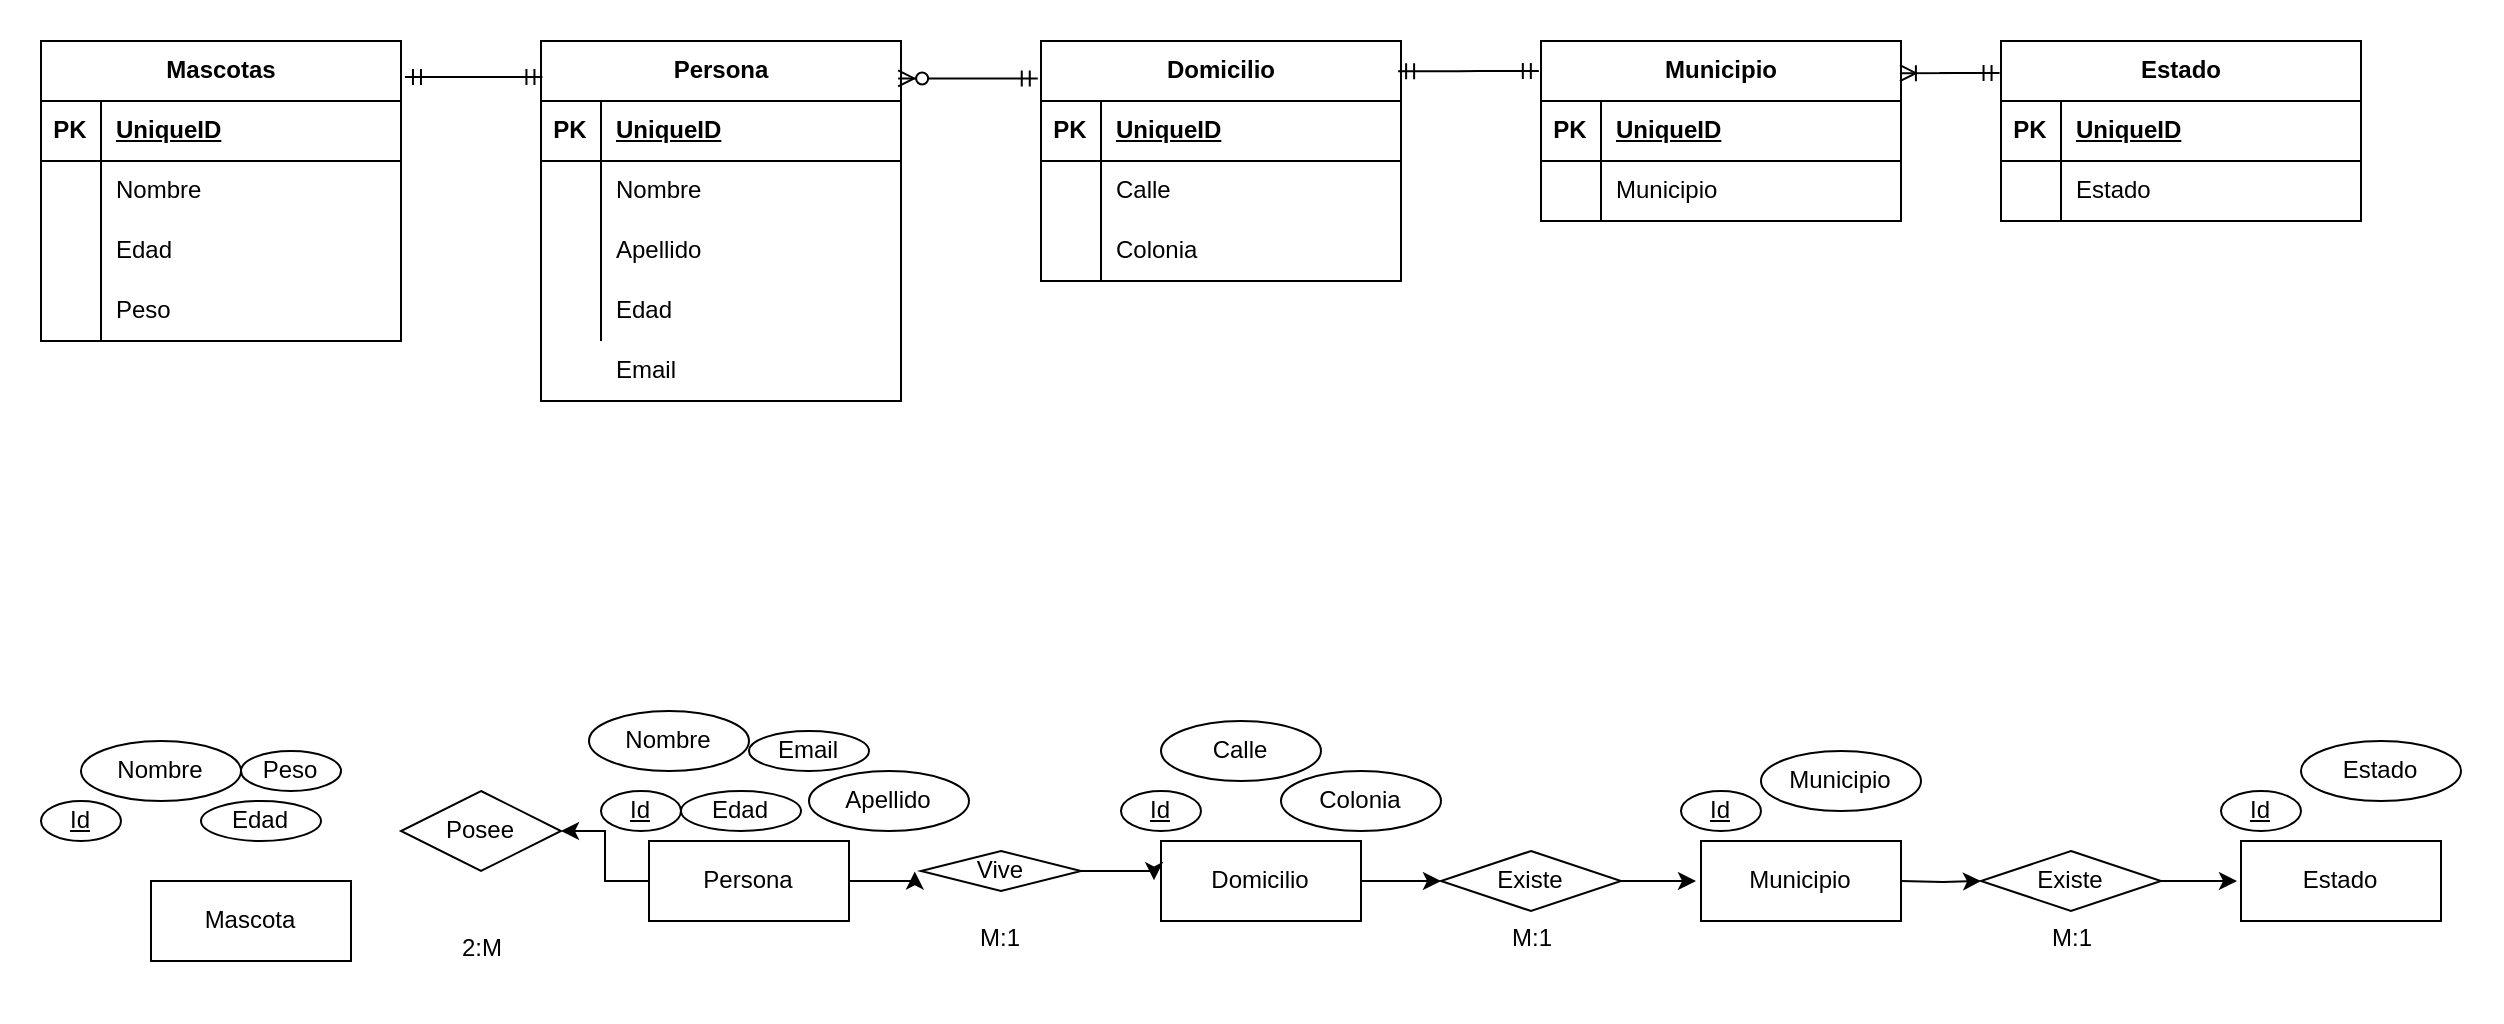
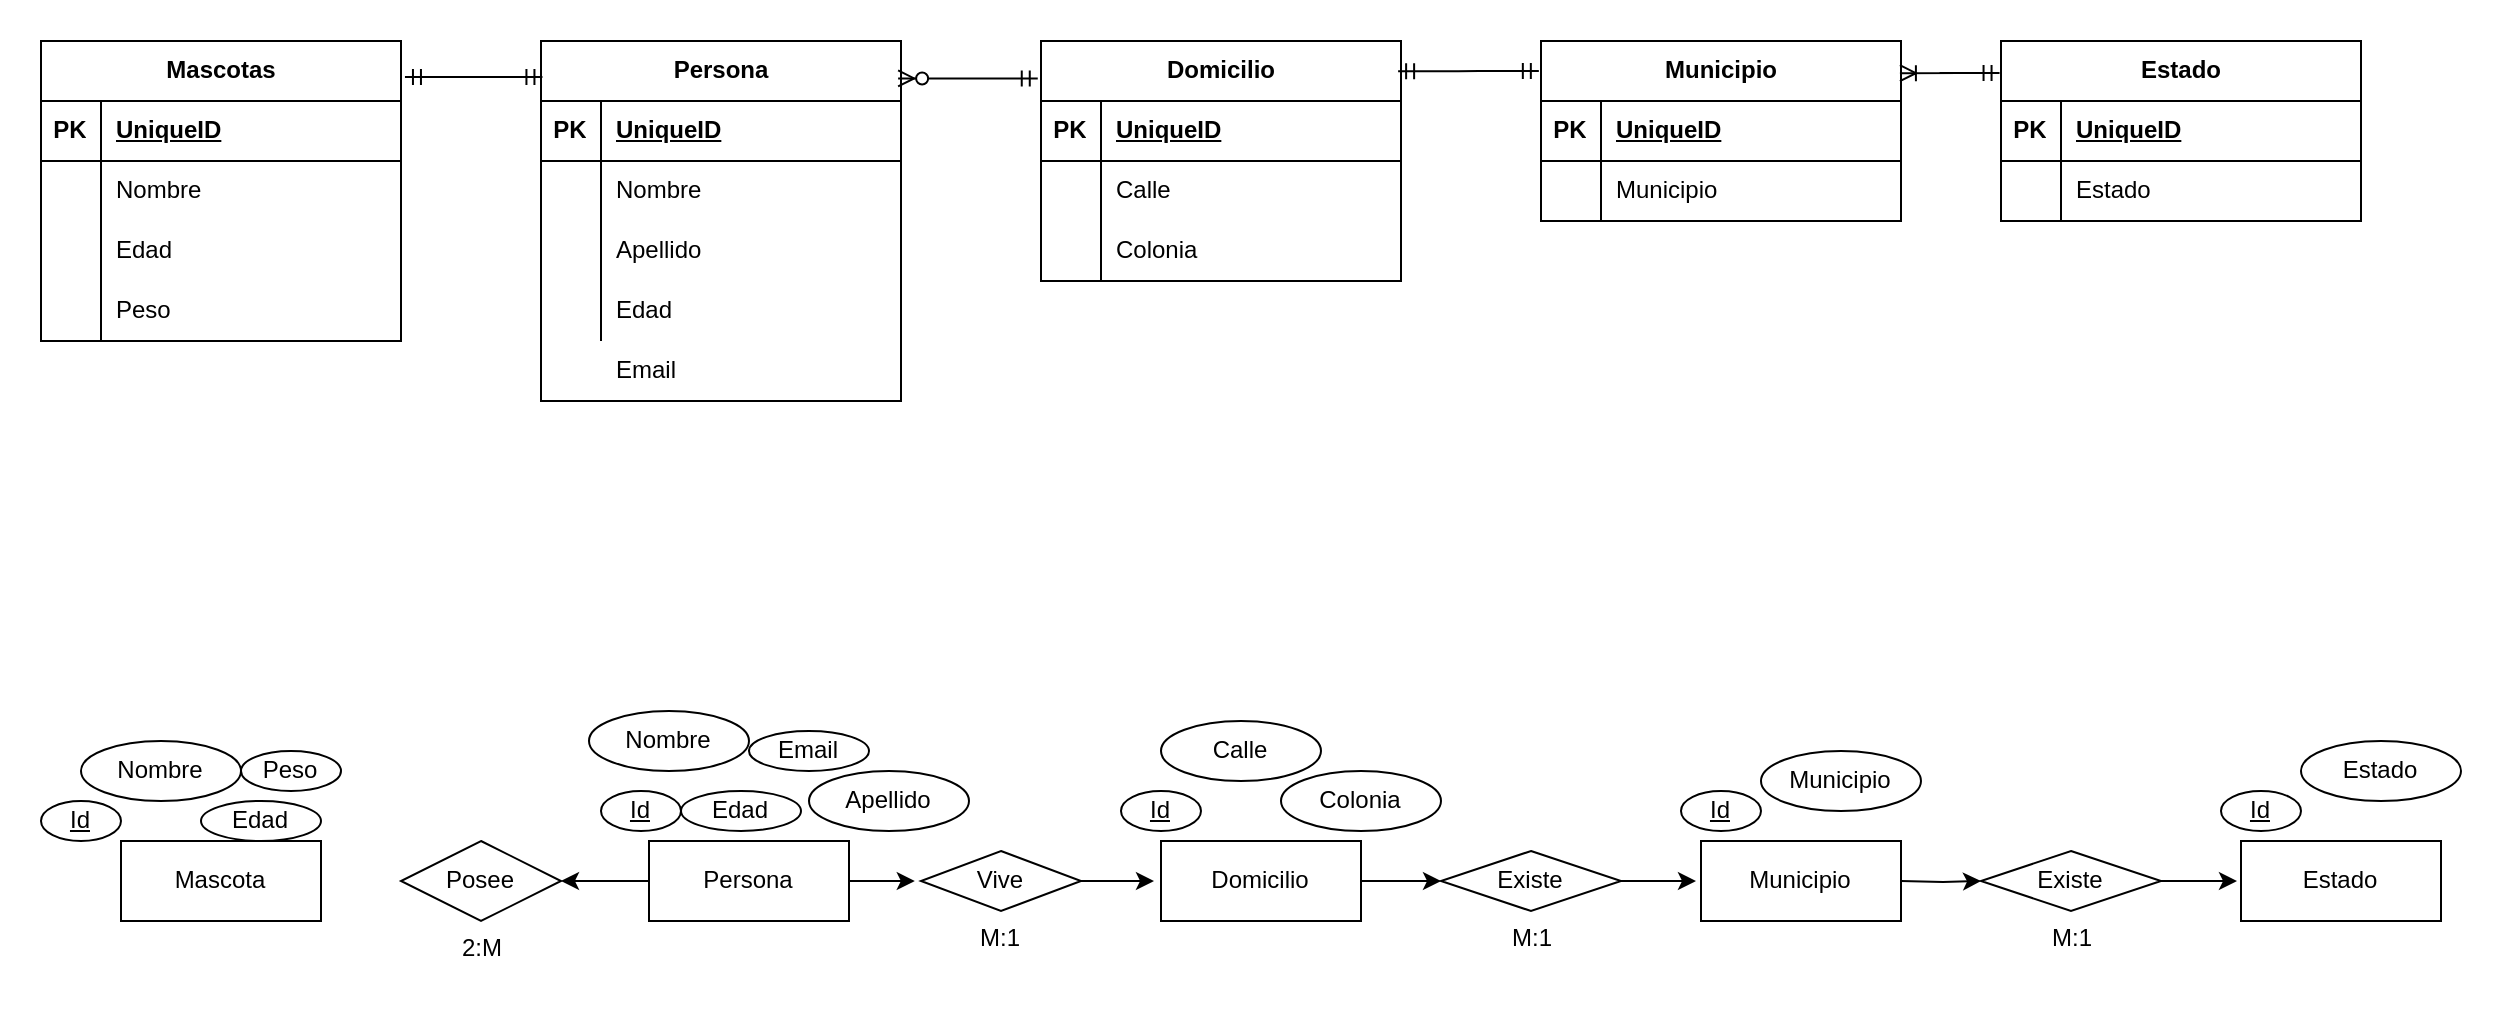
node "Posee": moved (481, 831) -> (481, 881)
node "Vive": size 160x40 -> 160x60
node "Mascota": moved (251, 921) -> (221, 881)
